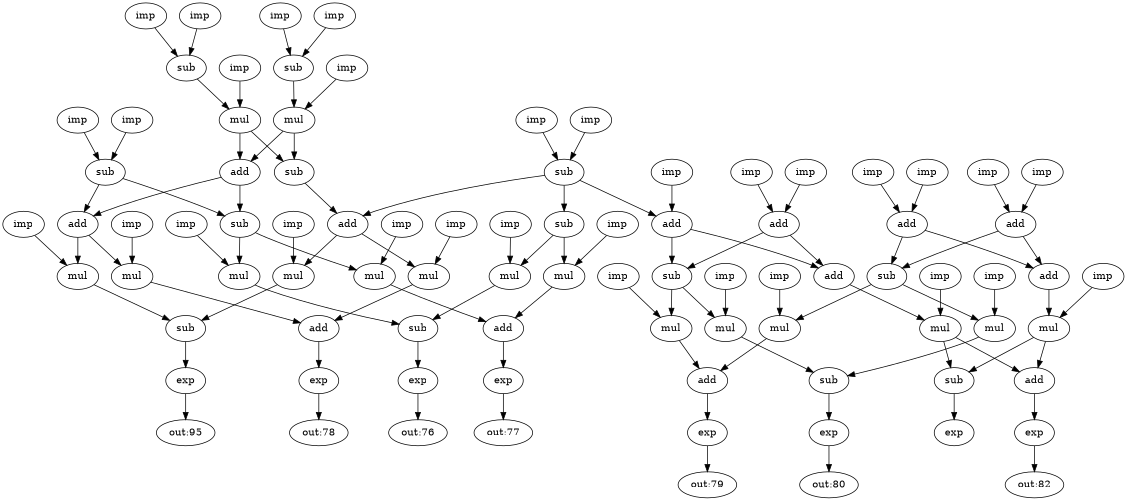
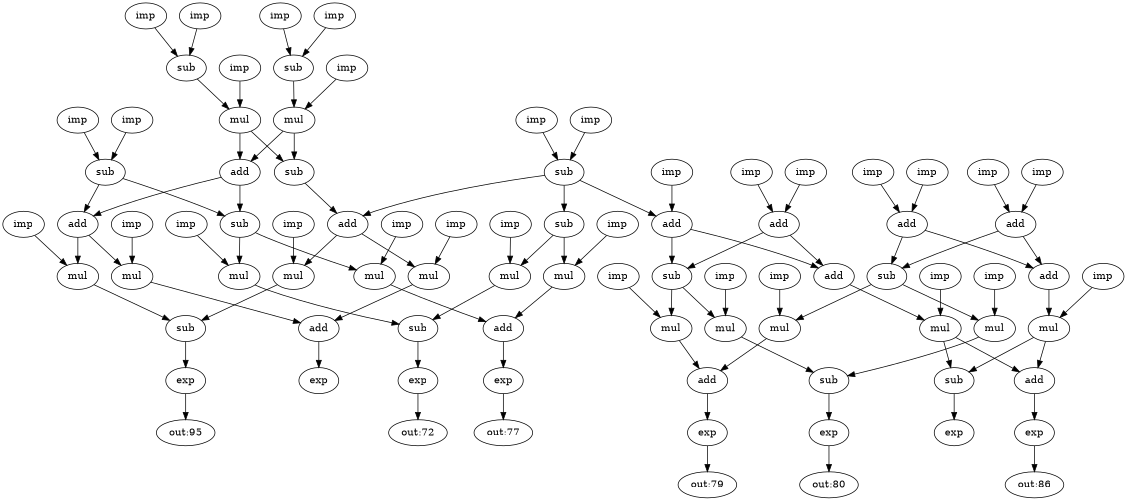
node "out:78": removed
node "out:76": label "out:76" -> "out:72"
node "out:82": label "out:82" -> "out:86"
